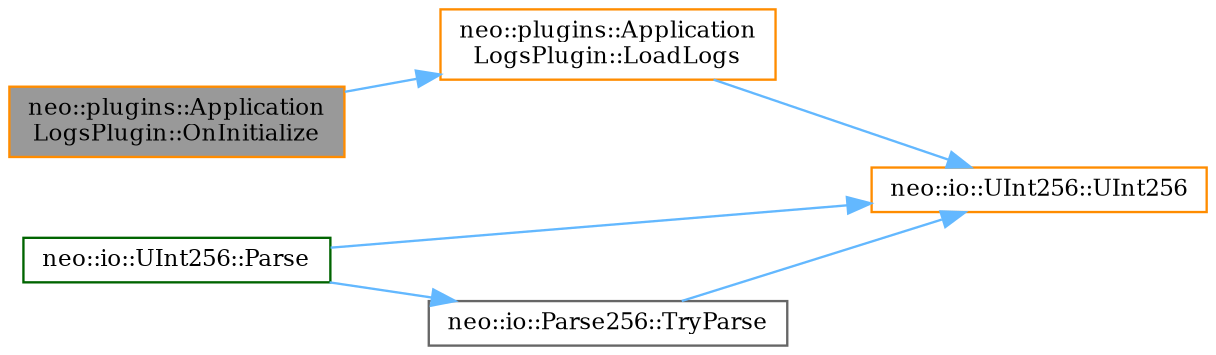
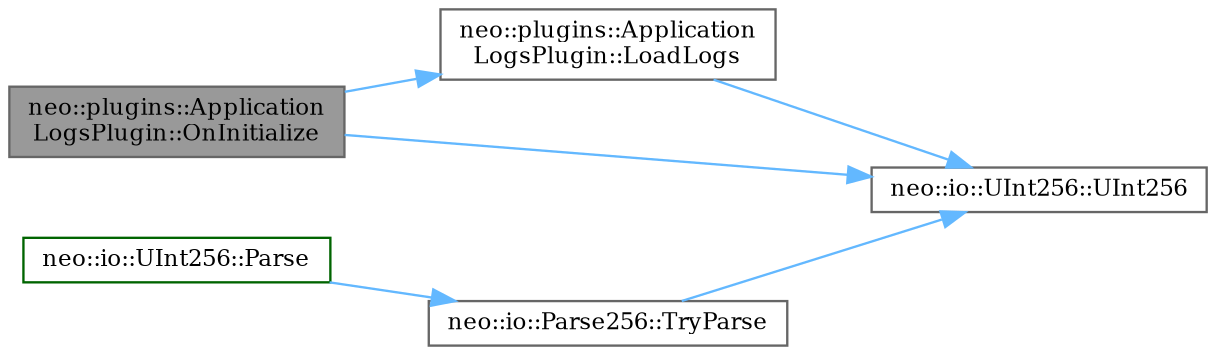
node "neo::plugins::Application LogsPlugin::LoadLogs": color darkorange -> gray40
node "neo::plugins::Application LogsPlugin::OnInitialize": color darkorange -> gray40
node "neo::io::UInt256::UInt256": color darkorange -> gray40
edge "neo::io::UInt256::Parse" -> "neo::io::UInt256::UInt256": now "neo::plugins::Application LogsPlugin::OnInitialize" -> "neo::io::UInt256::UInt256"
